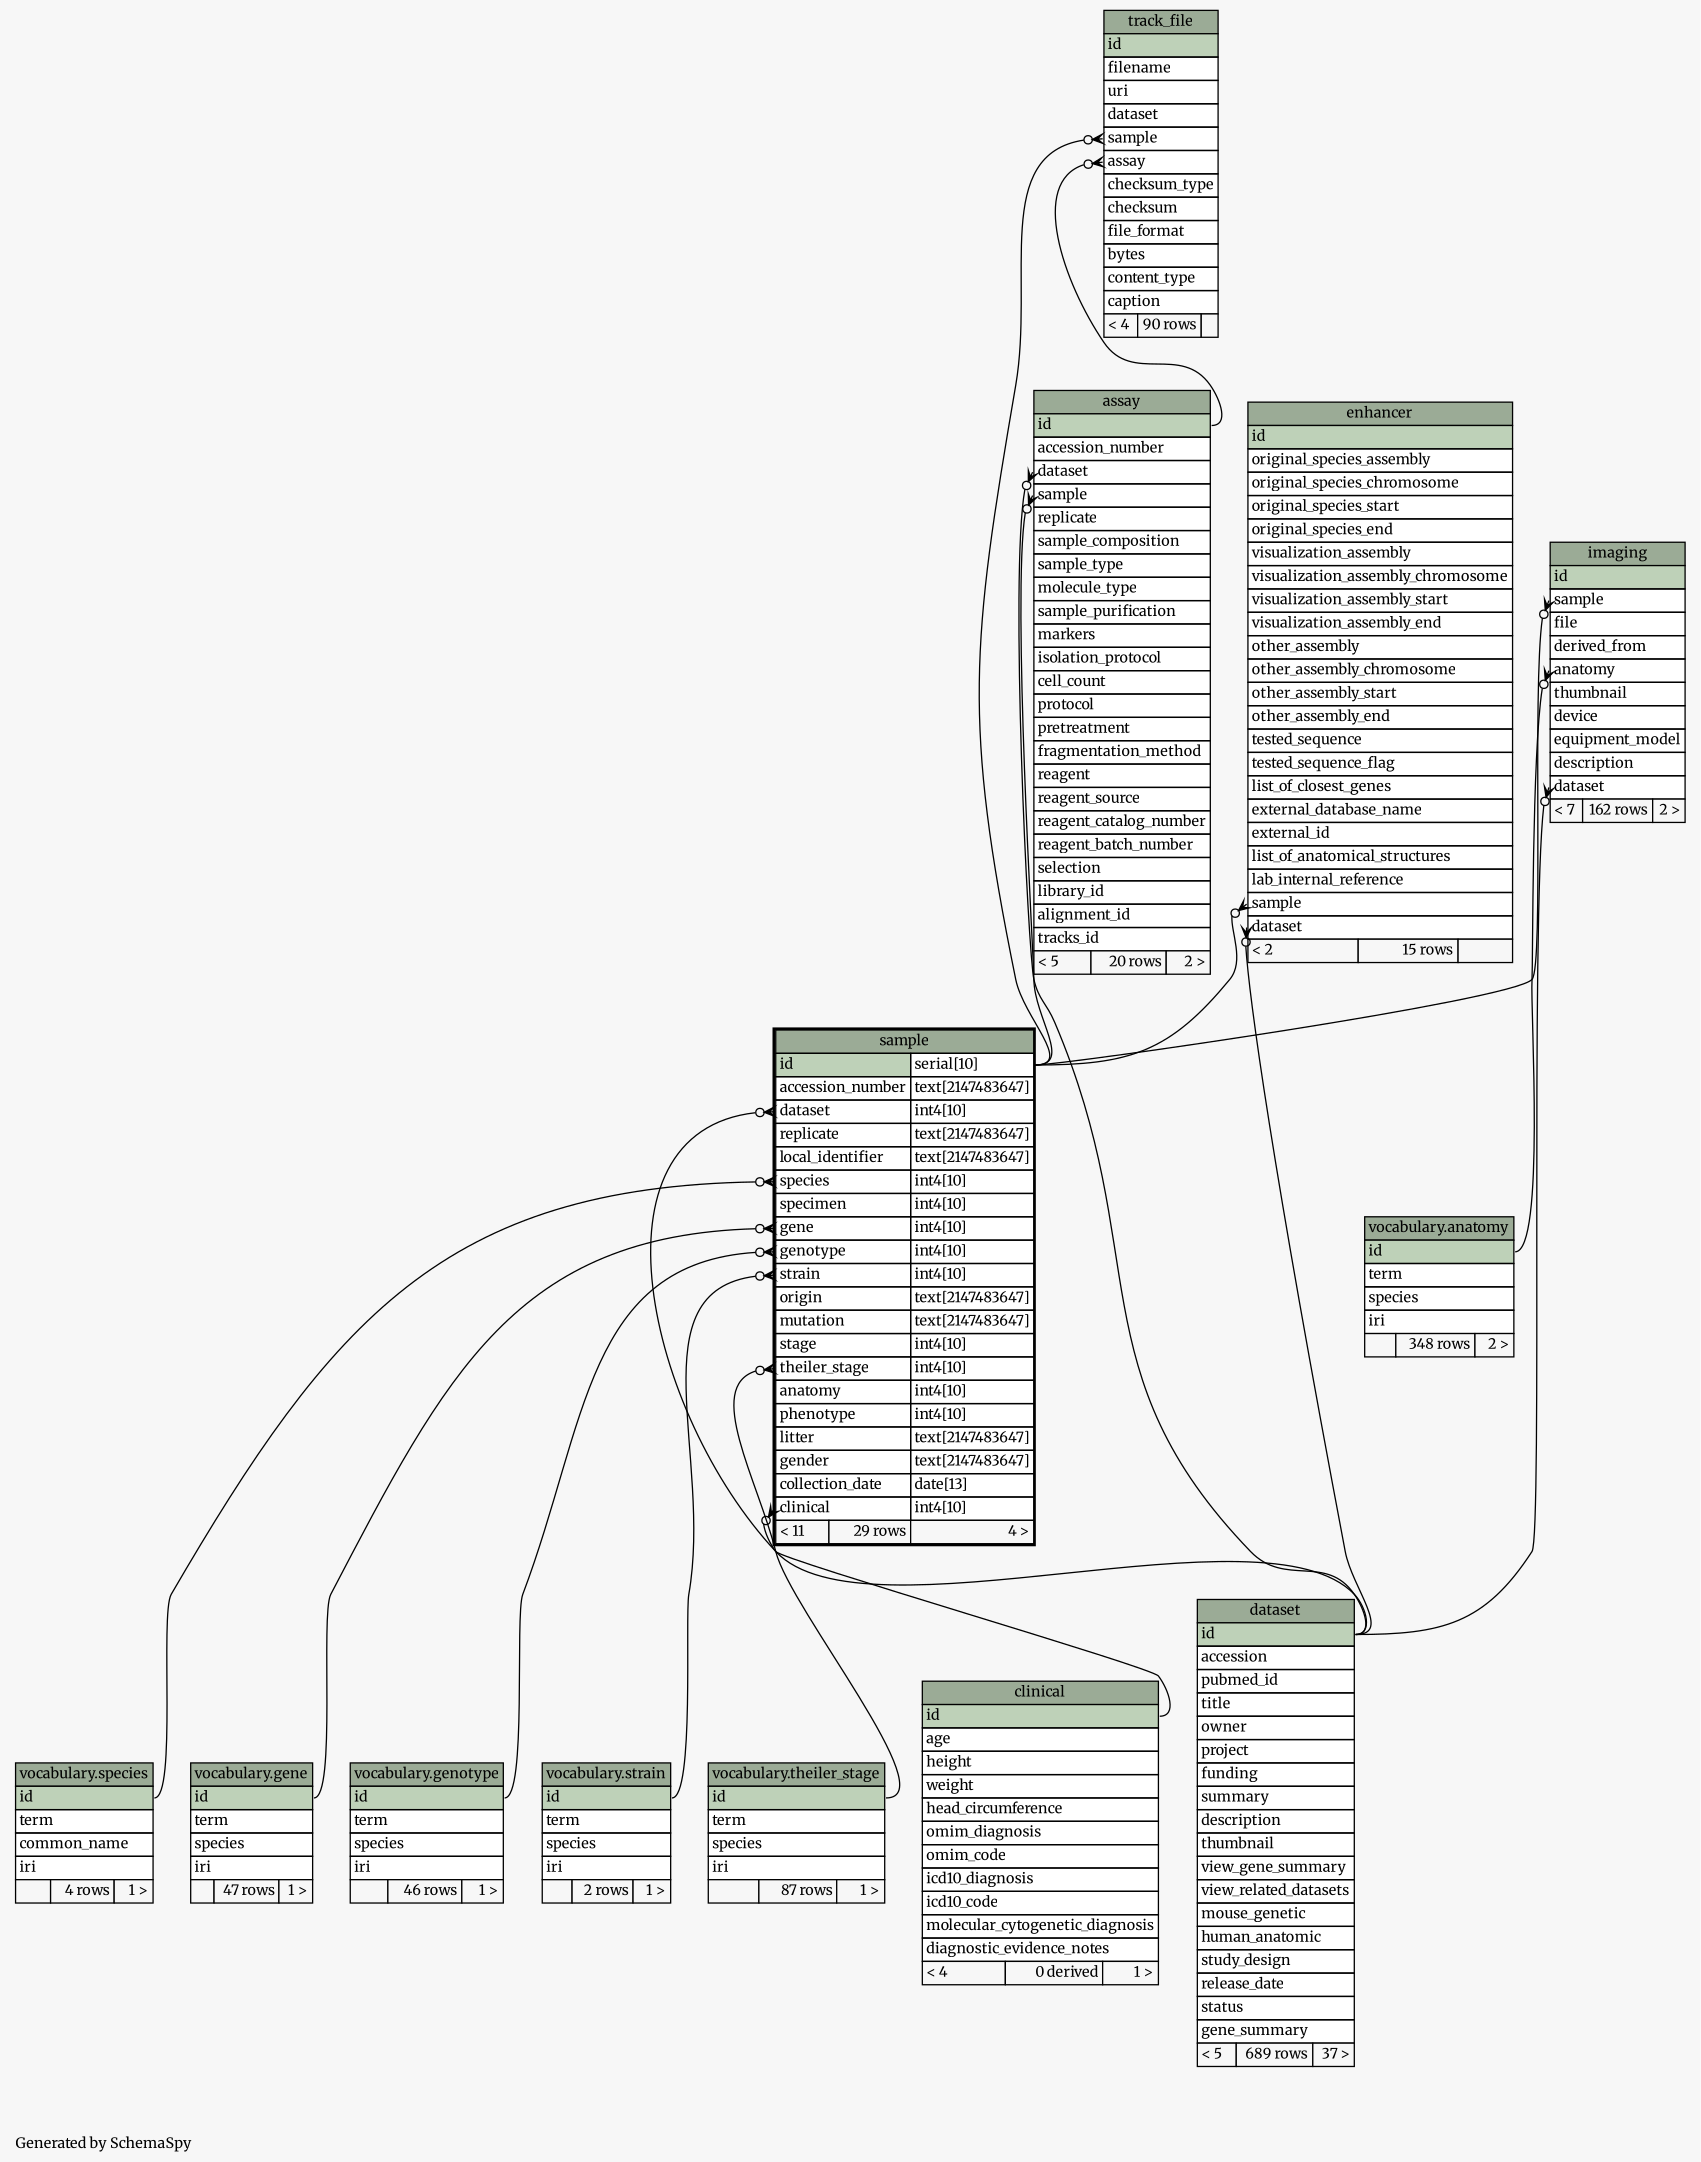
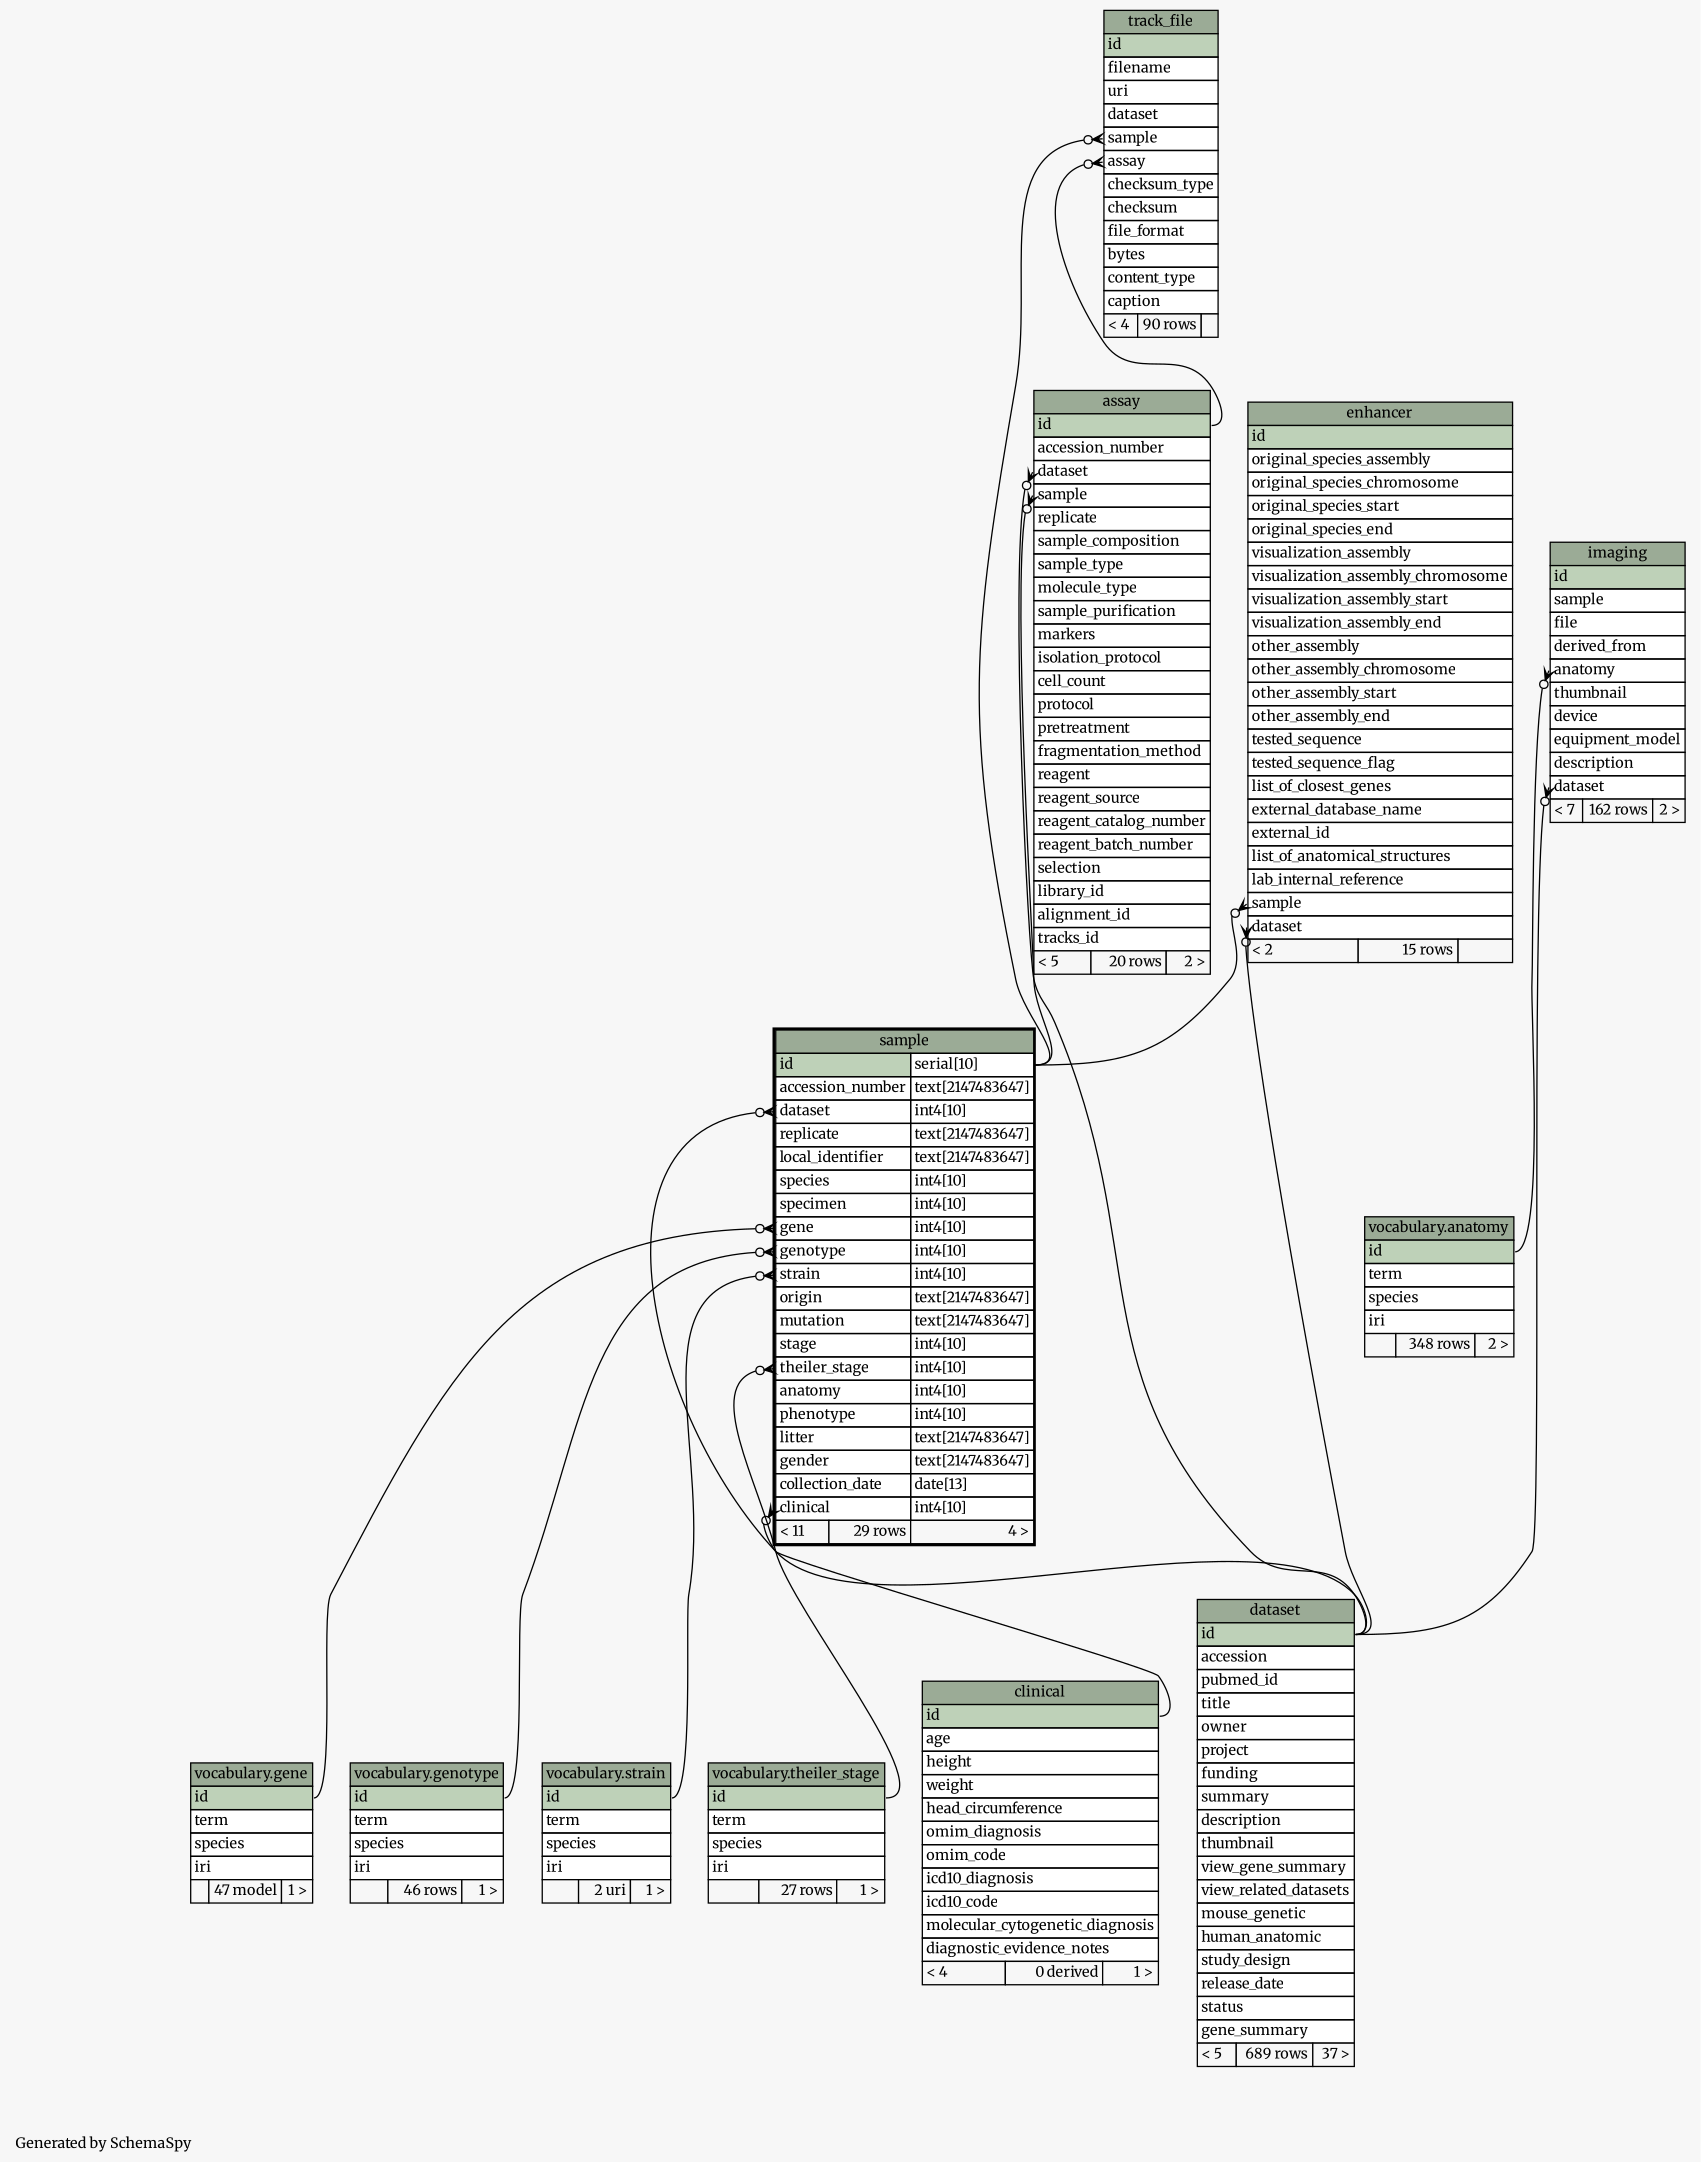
edge "sample" -> "imaging": removed
node "vocabulary.species": removed
node "vocabulary.gene": text "47 rows" -> "47 model"
node "vocabulary.strain": text "2 rows" -> "2 uri"
node "vocabulary.theiler_stage": text "87 rows" -> "27 rows"
